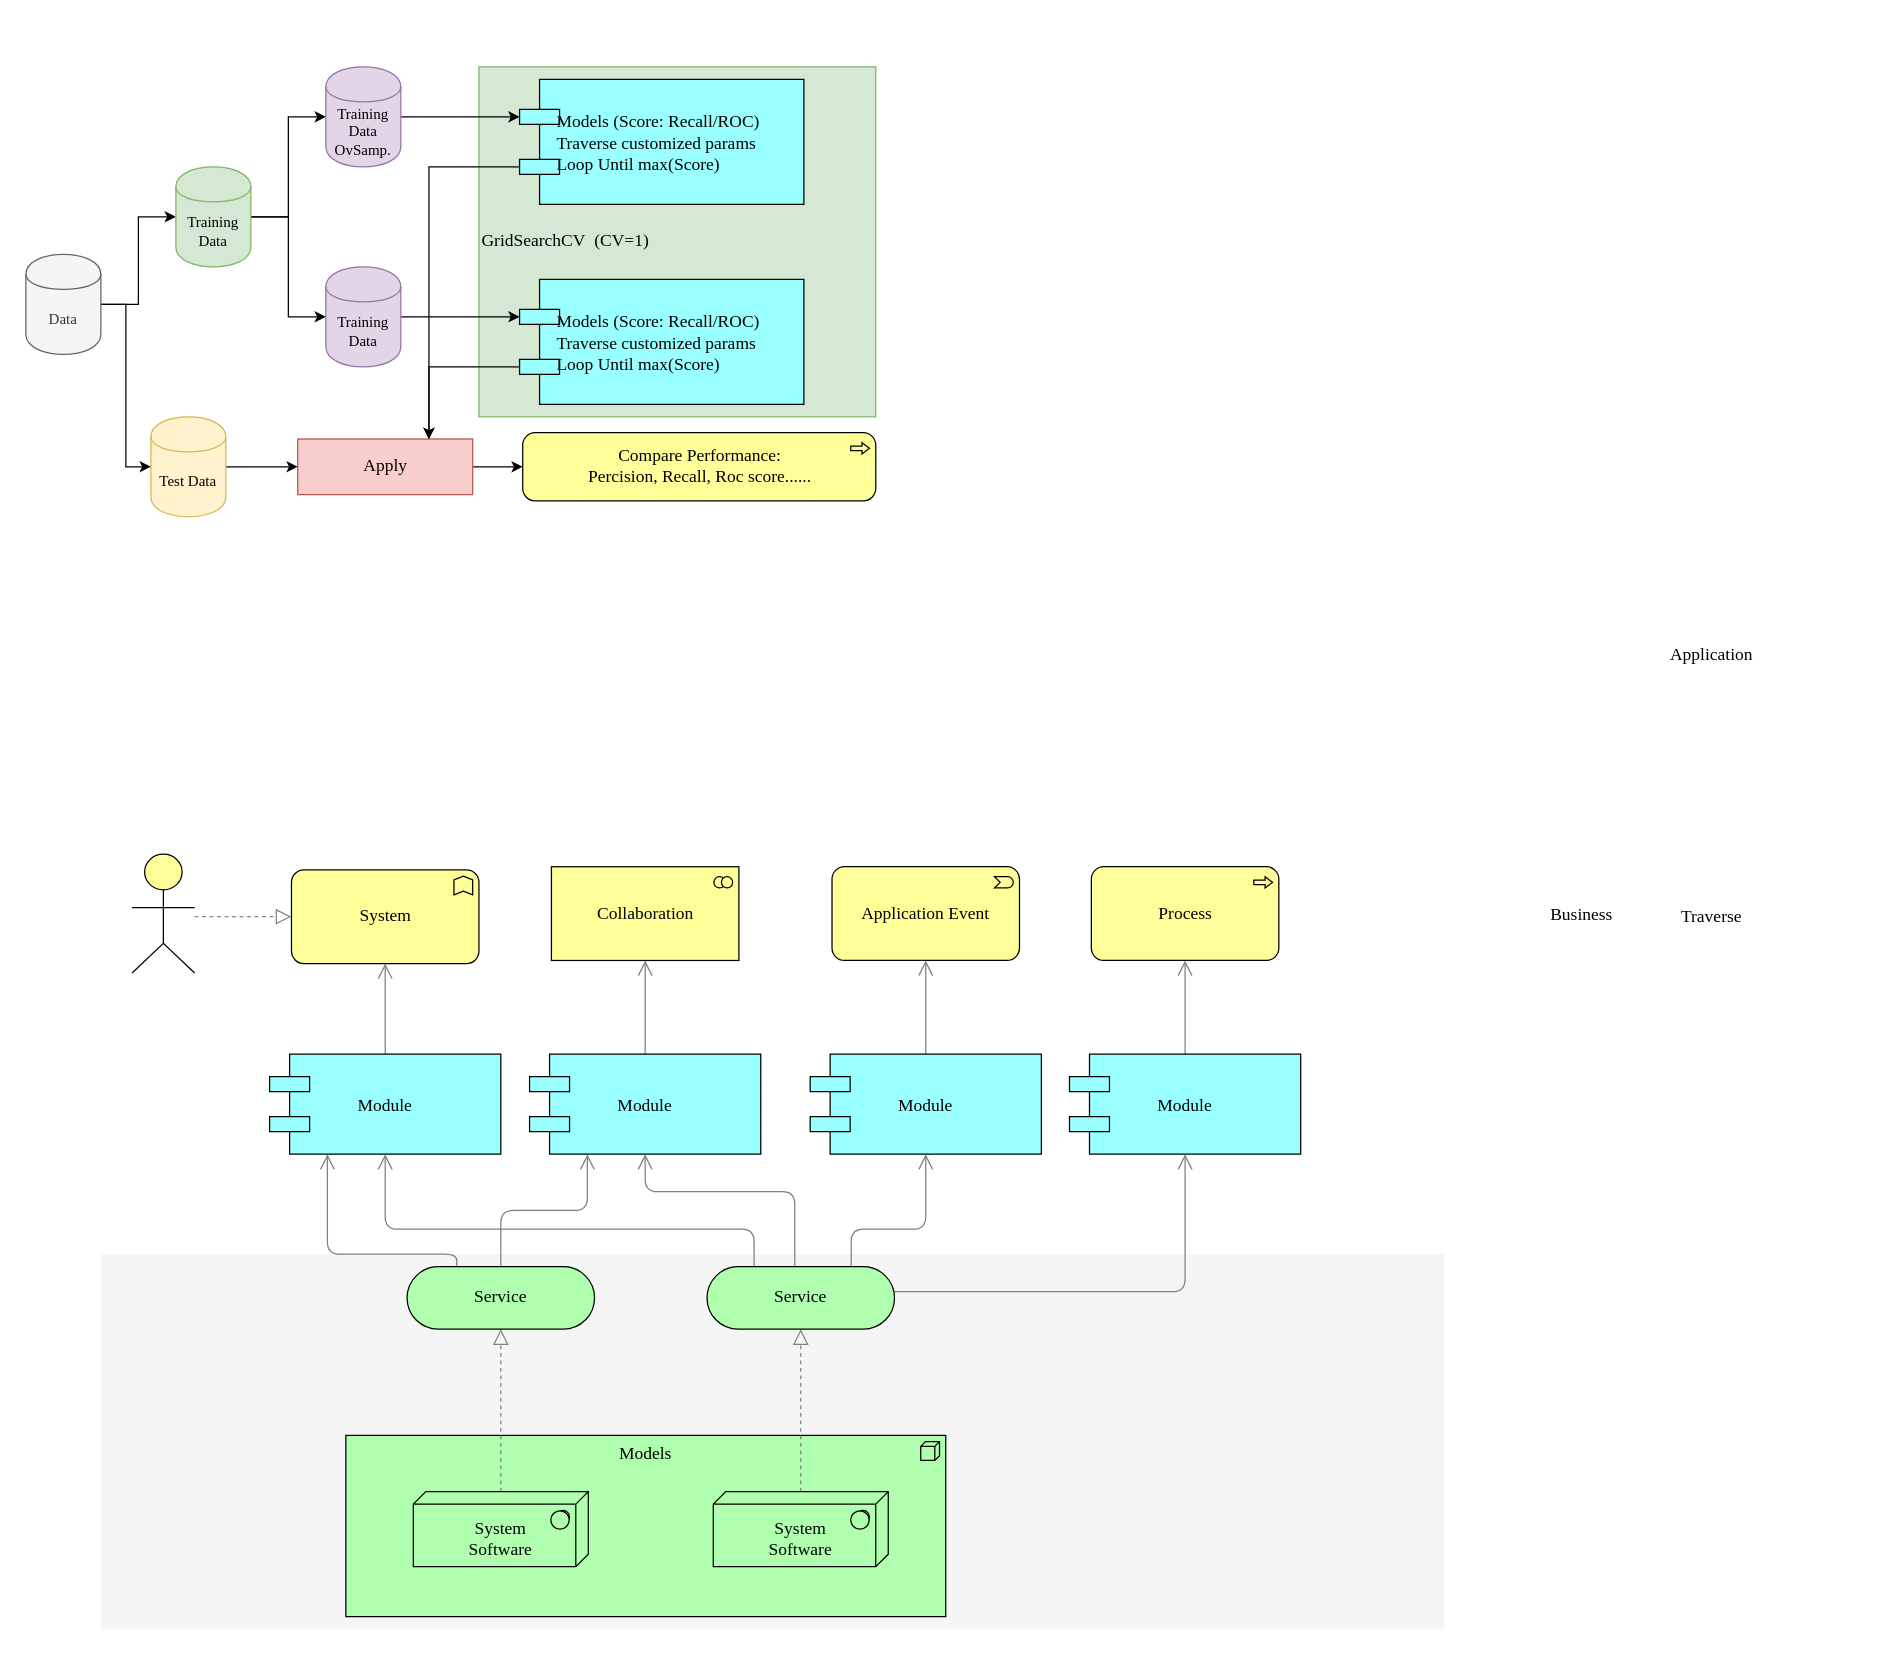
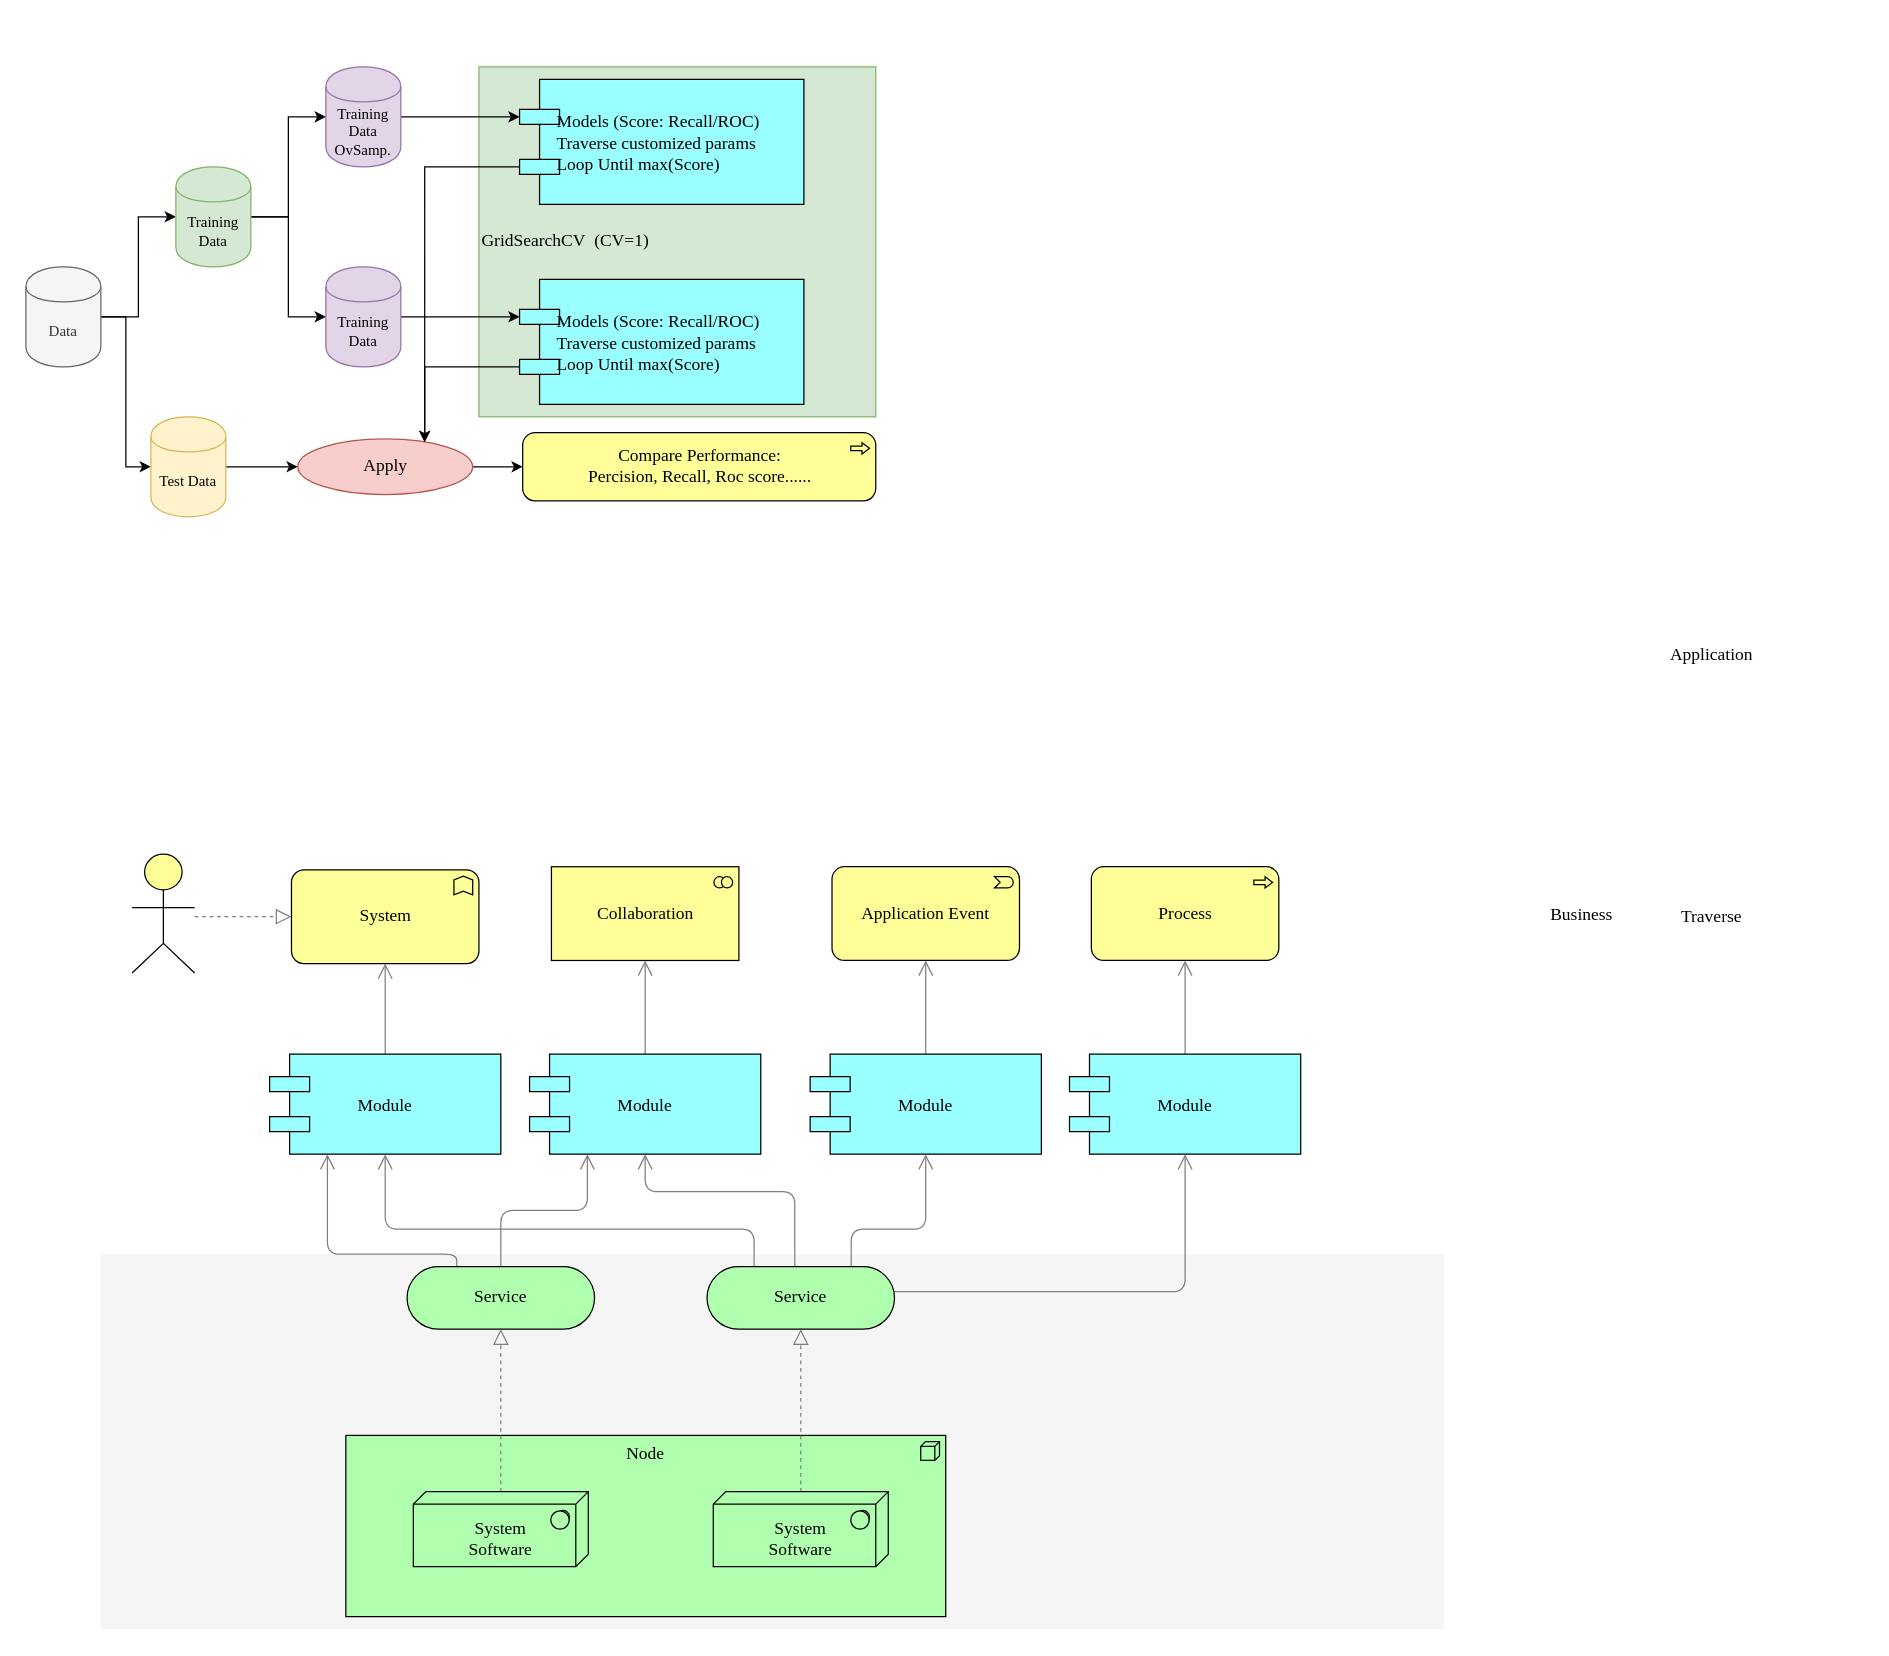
node "Data": moved (63, 304) -> (63, 317)
node "Apply": shape rectangle -> ellipse
node "Models": label "Models" -> "Node"
